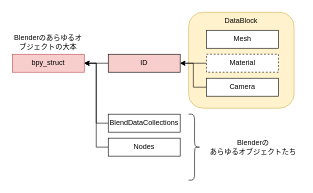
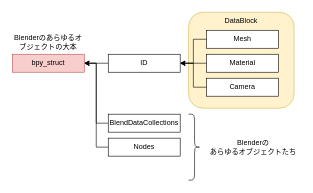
edge "Mesh" -> "ID": added
node "ID": fillcolor #f8cecc -> #ffffff
node "Material": style dashed -> solid
